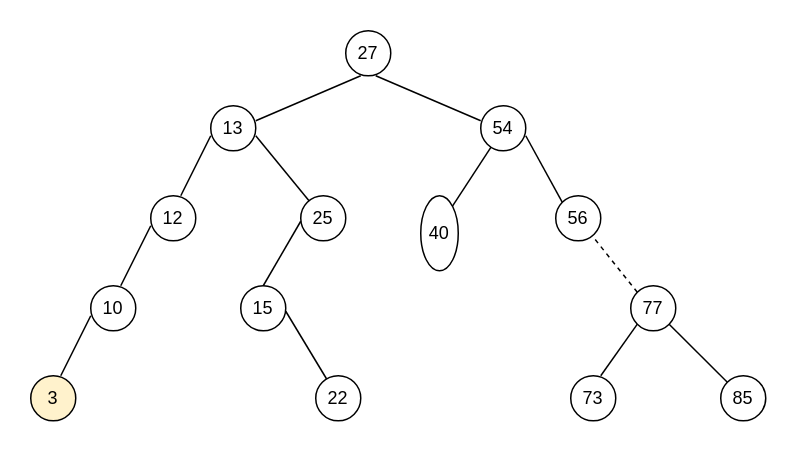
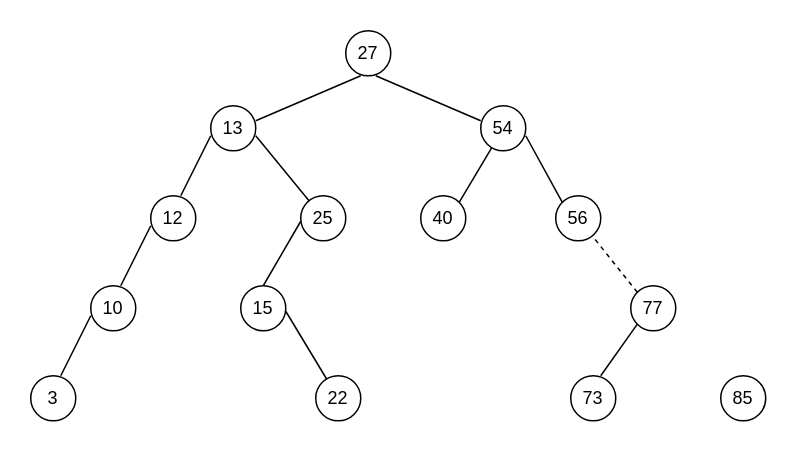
node "40": size 38x75 -> 45x45
edge "77" -- "85": removed
node "3": fillcolor #fff2cc -> #ffffff
